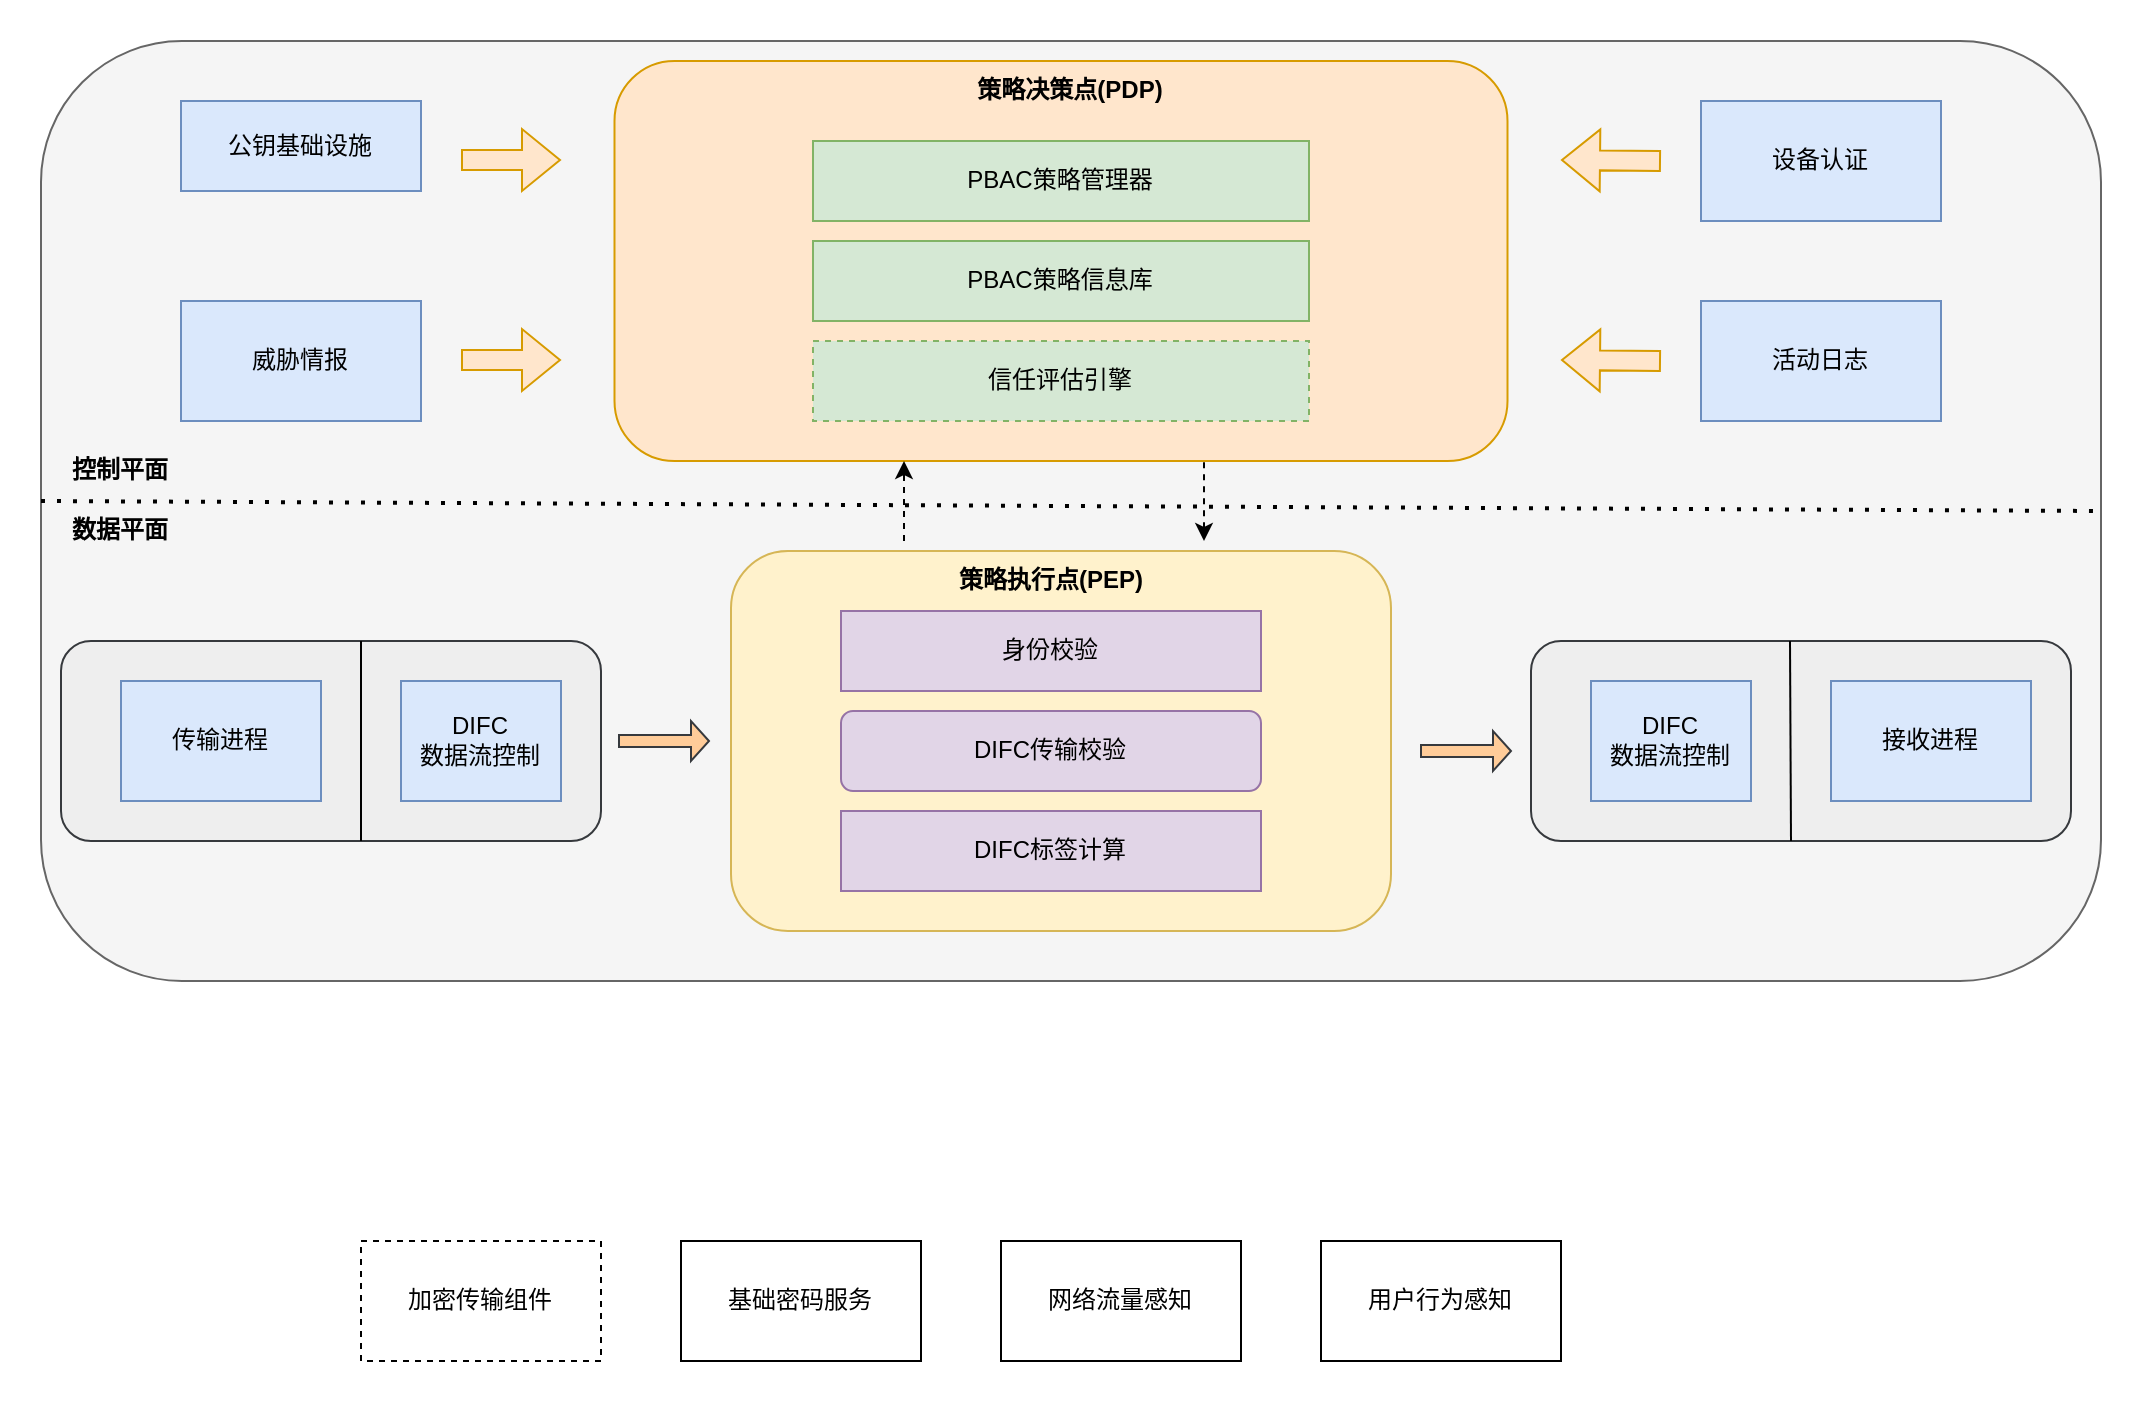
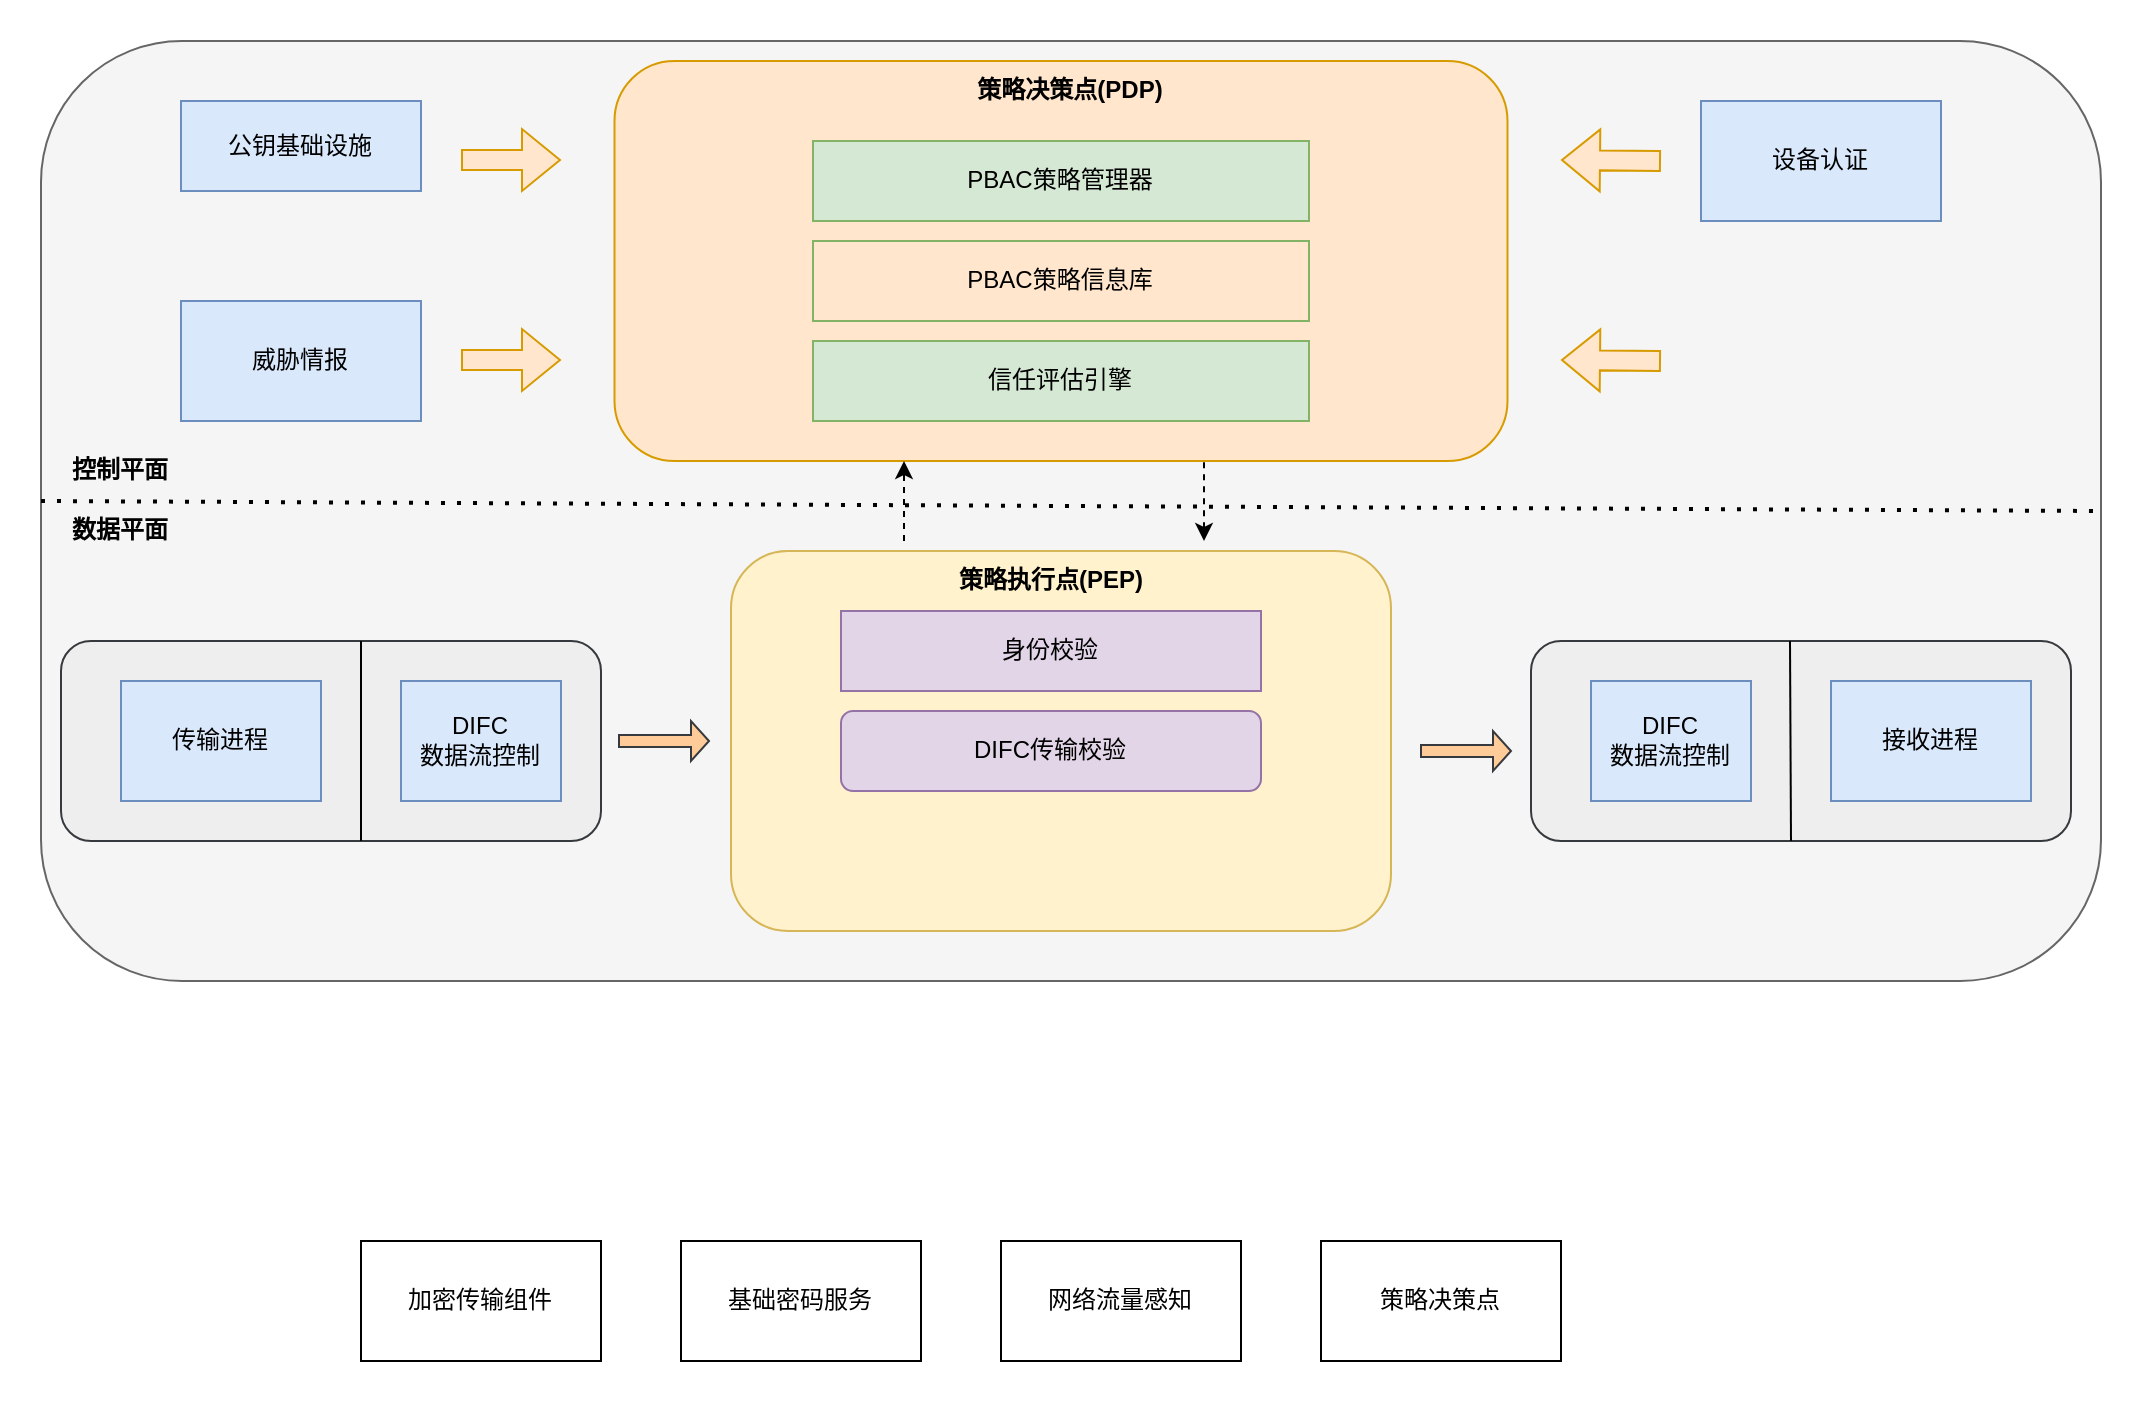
node "PBAC策略信息库": fillcolor #d5e8d4 -> #ffe6cc
node "活动日志": removed
node "信任评估引擎": style dashed -> solid
node "DIFC标签计算": removed
node "加密传输组件": style dashed -> solid
node "用户行为感知": label "用户行为感知" -> "策略决策点"
